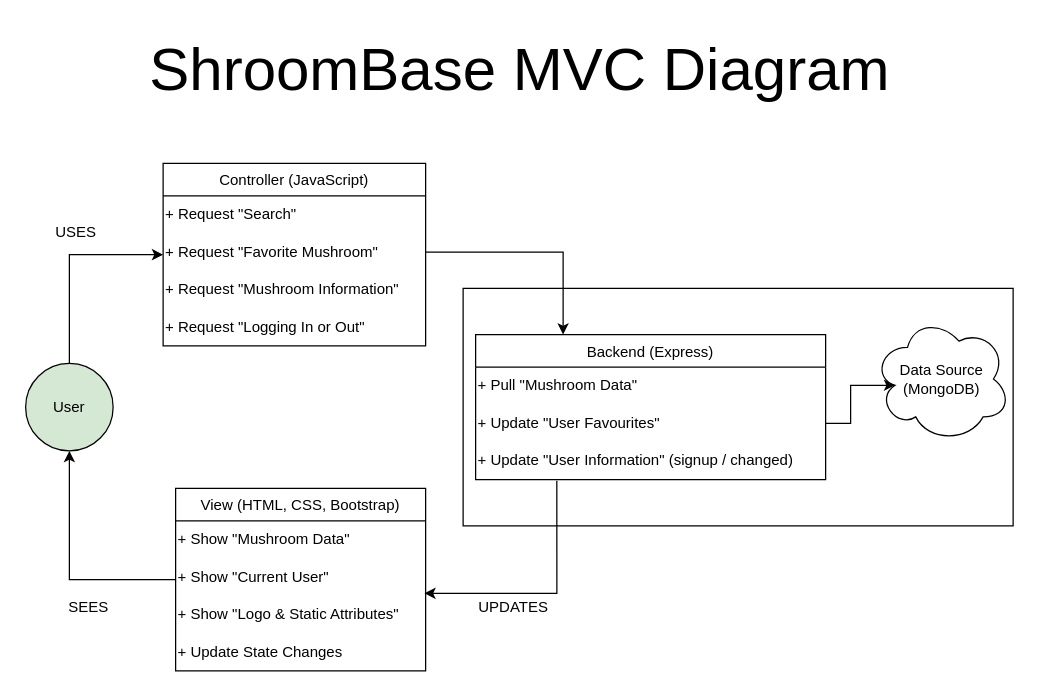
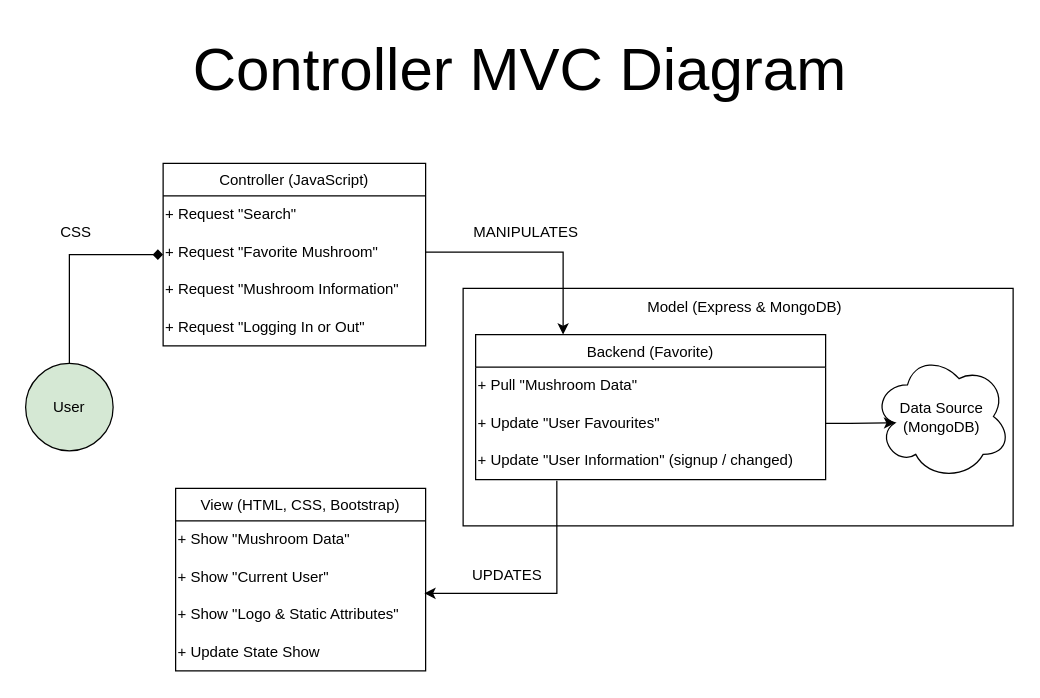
node "ShroomBase MVC Diagram": label "ShroomBase MVC Diagram" -> "Controller MVC Diagram"
node "USES": label "USES" -> "CSS"
node "MANIPULATES": added
edge "User" -> "Controller (JavaScript)": arrowhead classic -> diamond
node "Model (Express & MongoDB)": added
node "Backend (Express)": label "Backend (Express)" -> "Backend (Favorite)"
node "Data Source (MongoDB)": moved (942, 379) -> (942, 416)
edge "View (HTML, CSS, Bootstrap)" -> "User": removed
node "SEES": removed
node "UPDATES": moved (513, 607) -> (507, 576)
node "+ Update State Changes": label "+ Update State Changes" -> "+ Update State Show"
